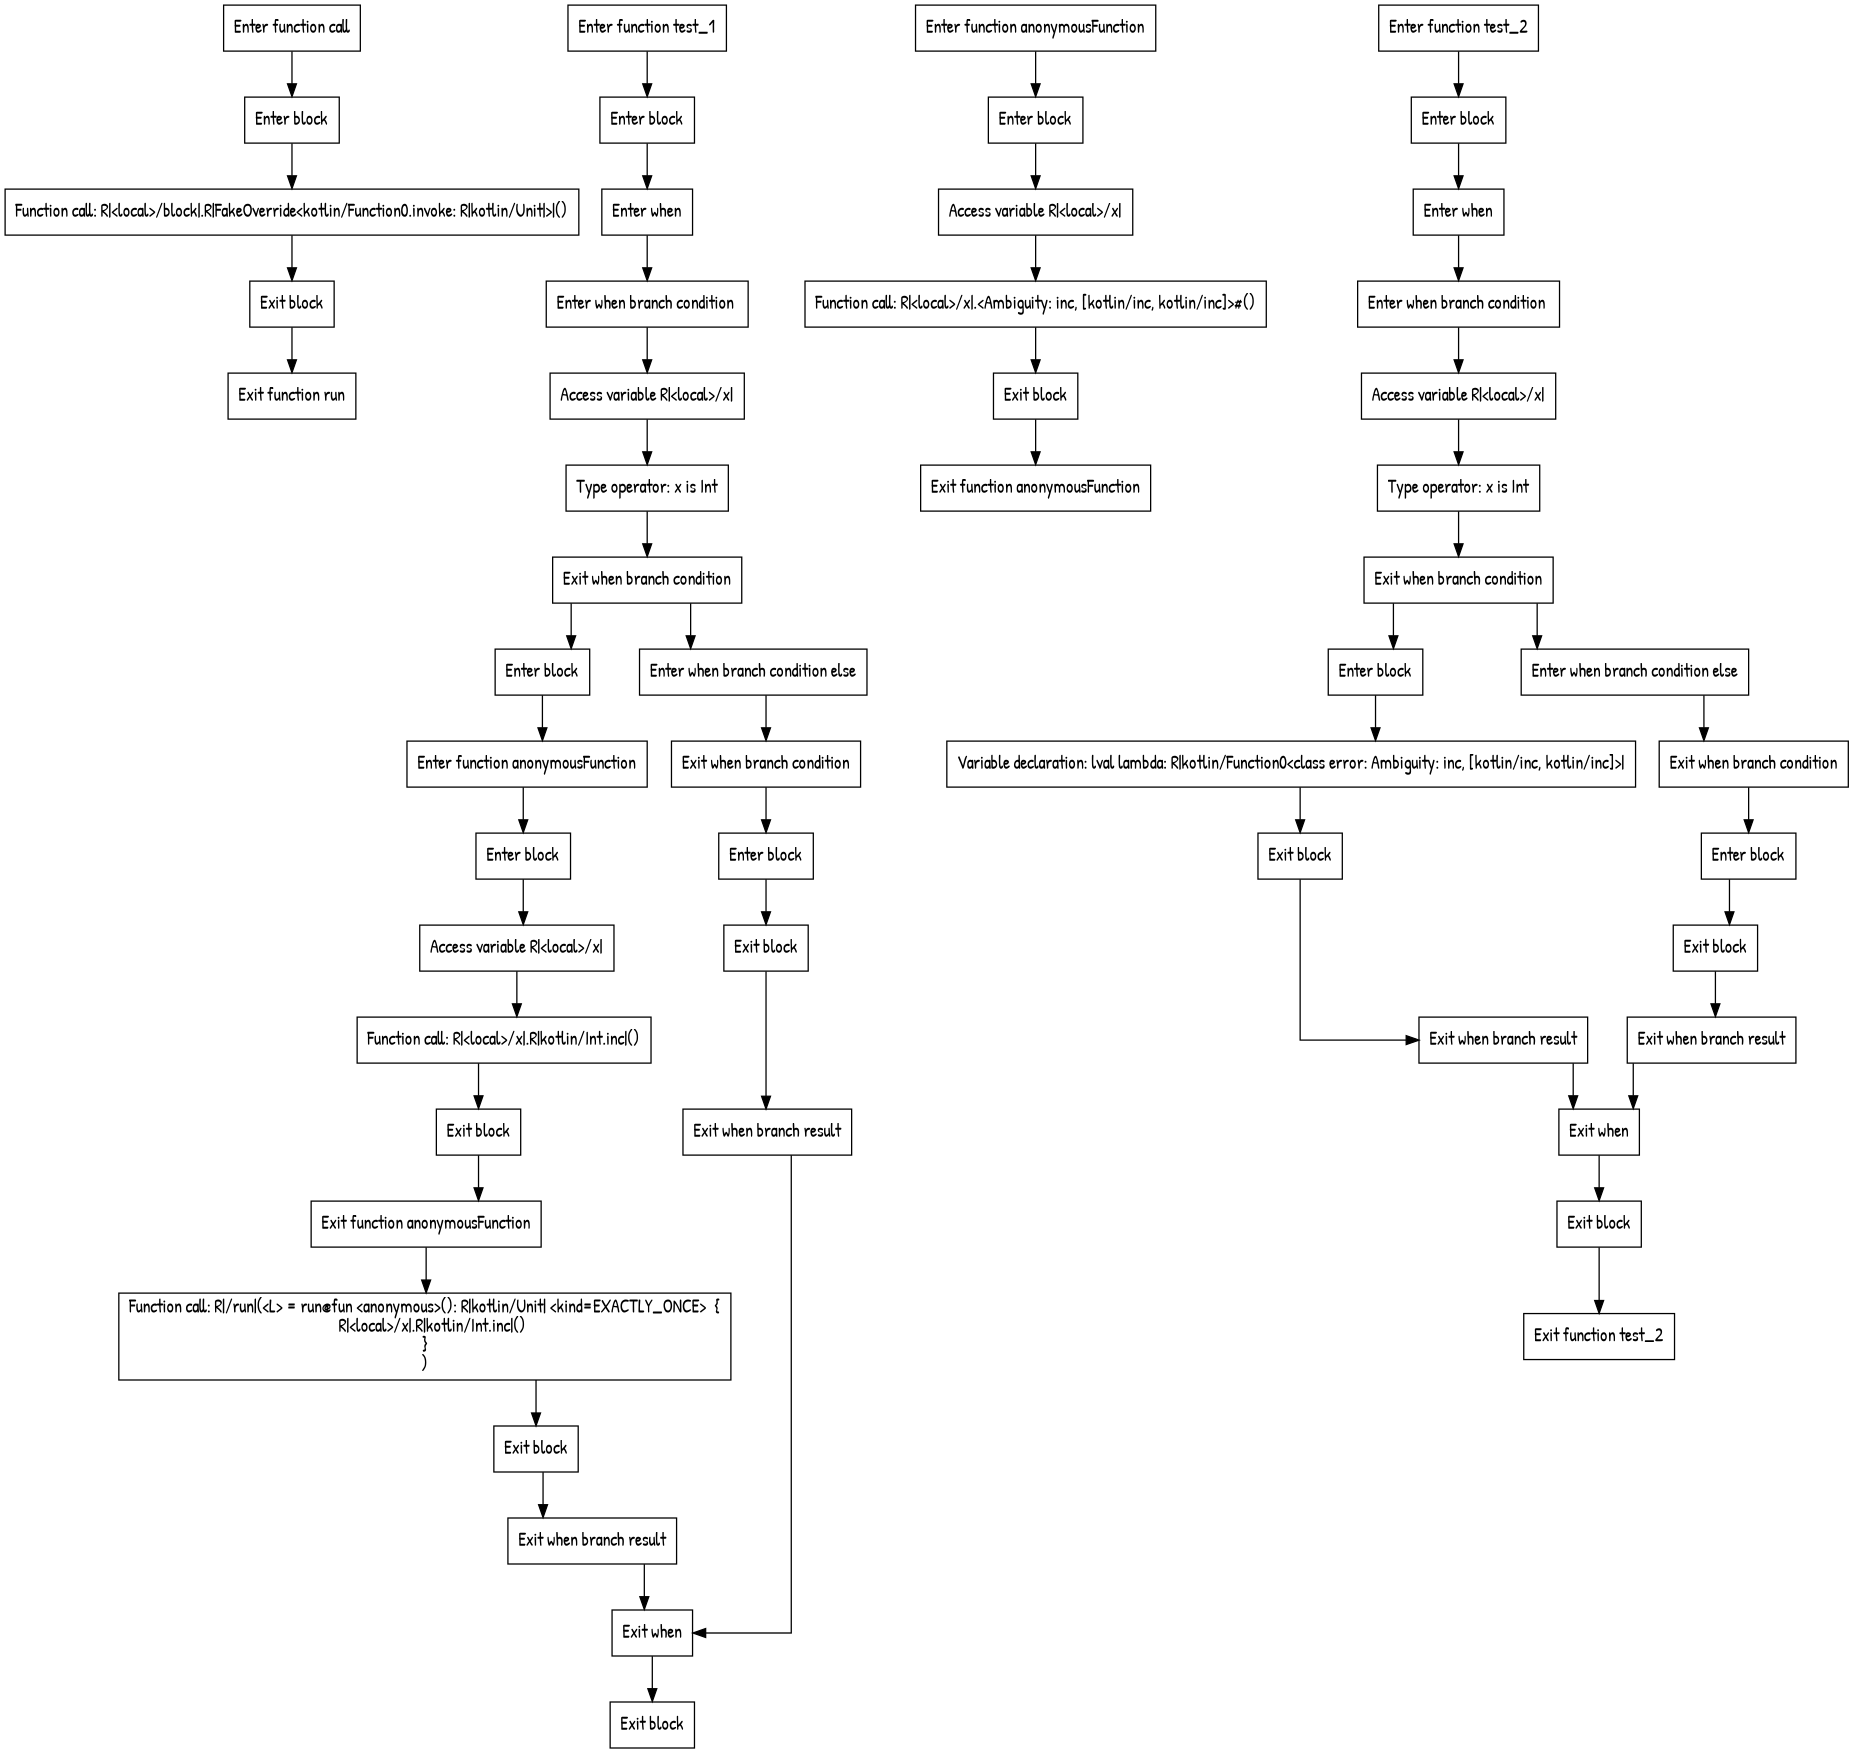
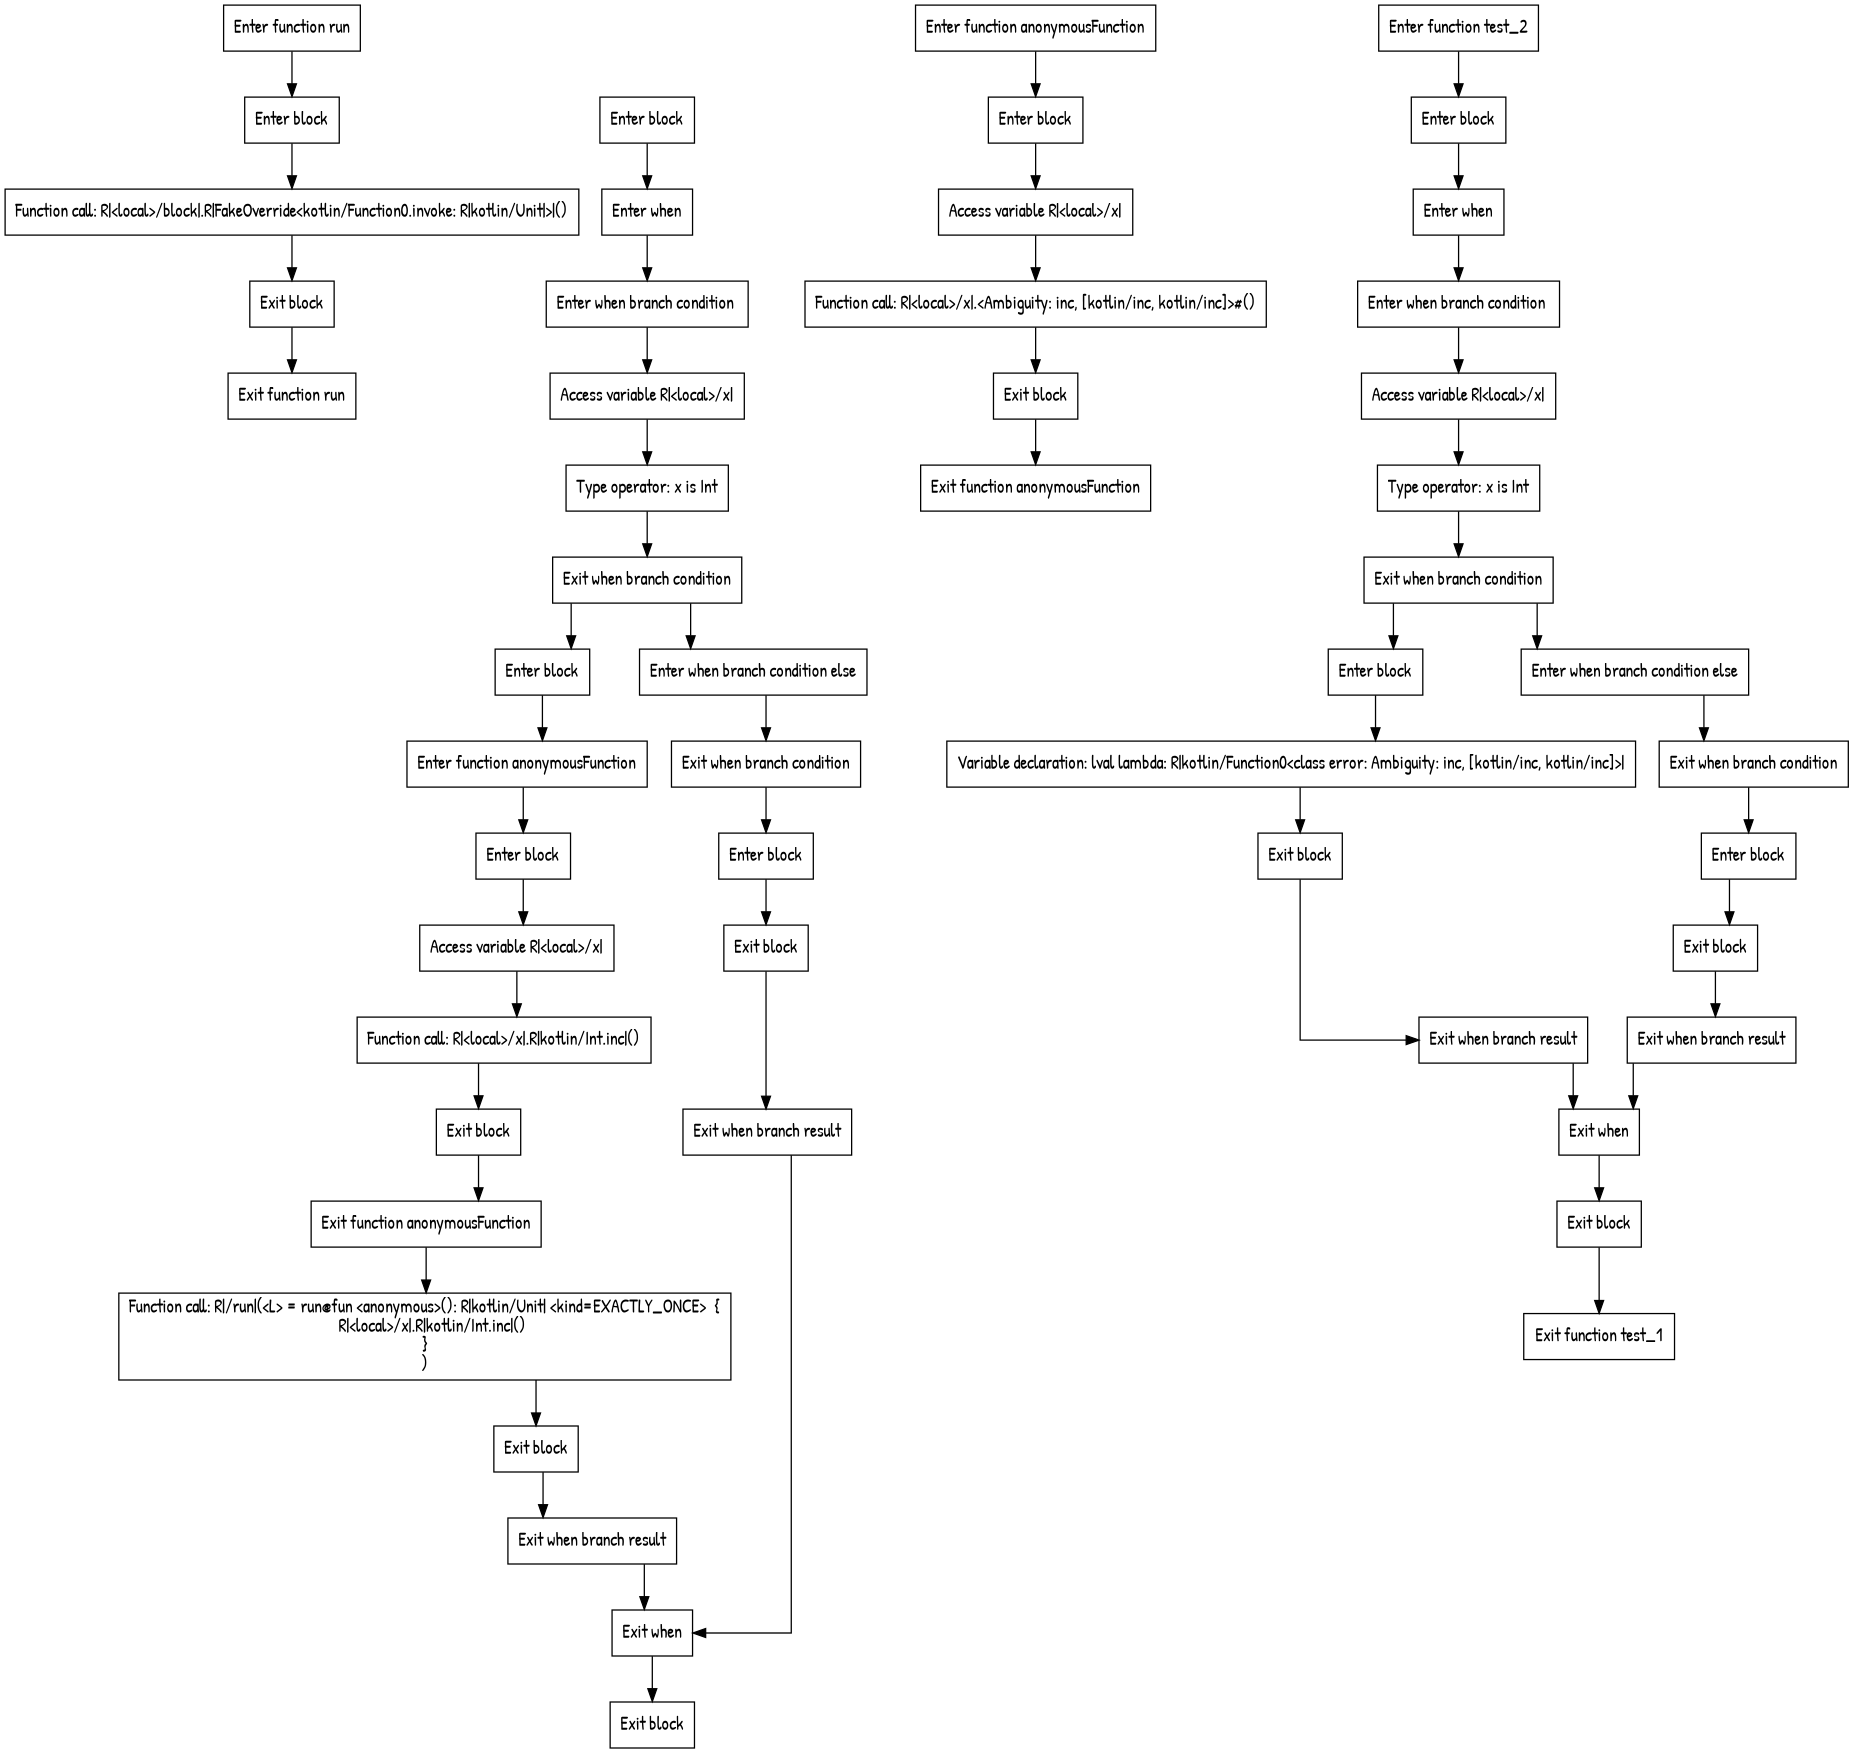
node "Enter function call": label "Enter function call" -> "Enter function run"
node "Enter function test_1": removed
node "Exit function test_2": label "Exit function test_2" -> "Exit function test_1"
